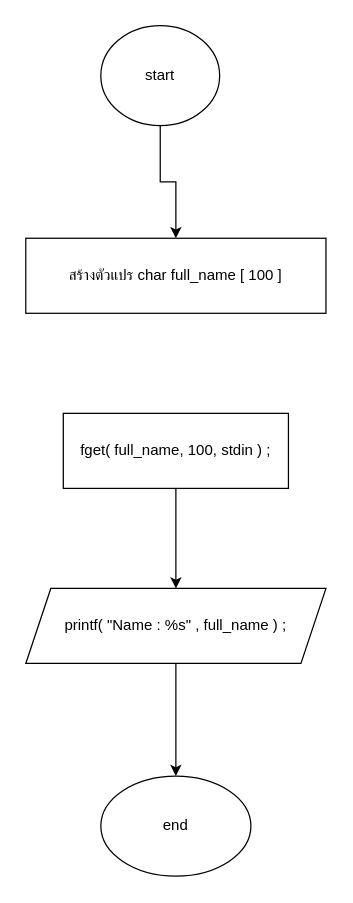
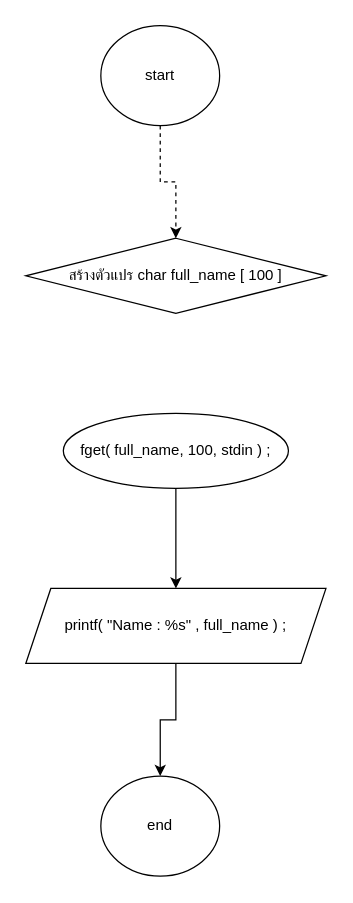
edge "start" -> "สร้างตัวแปร char full_name [ 100 ]": style solid -> dashed
node "สร้างตัวแปร char full_name [ 100 ]": shape rectangle -> diamond
node "fget( full_name, 100, stdin ) ;": shape rectangle -> ellipse
node "end": size 150x100 -> 119x100
